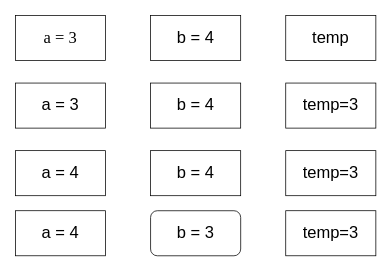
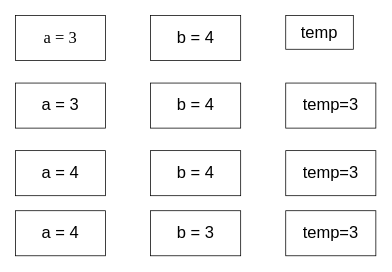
node "temp": size 90x45 -> 68x34
node "b = 3": shape rounded rectangle -> rectangle
